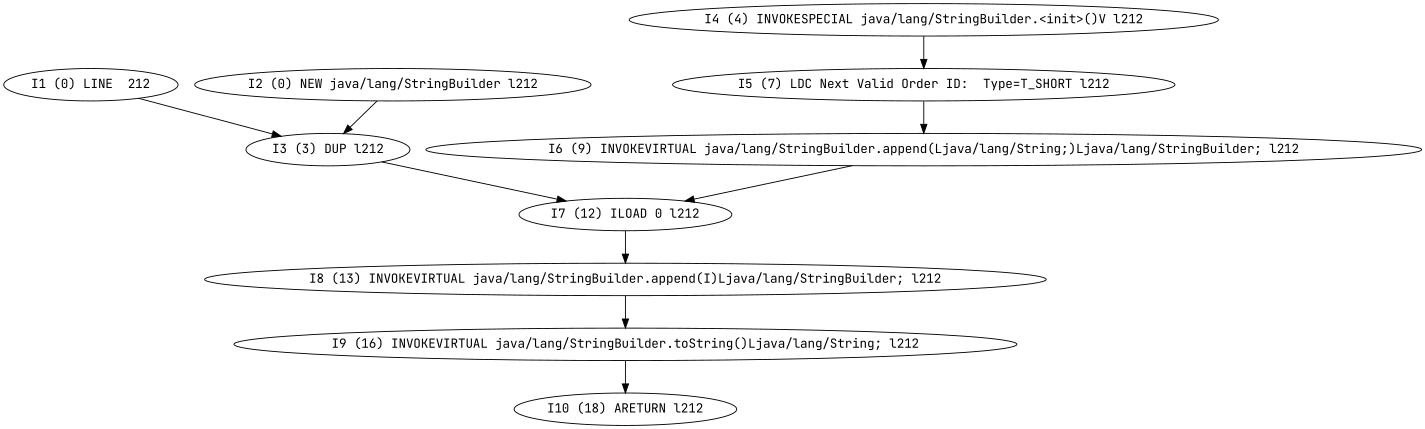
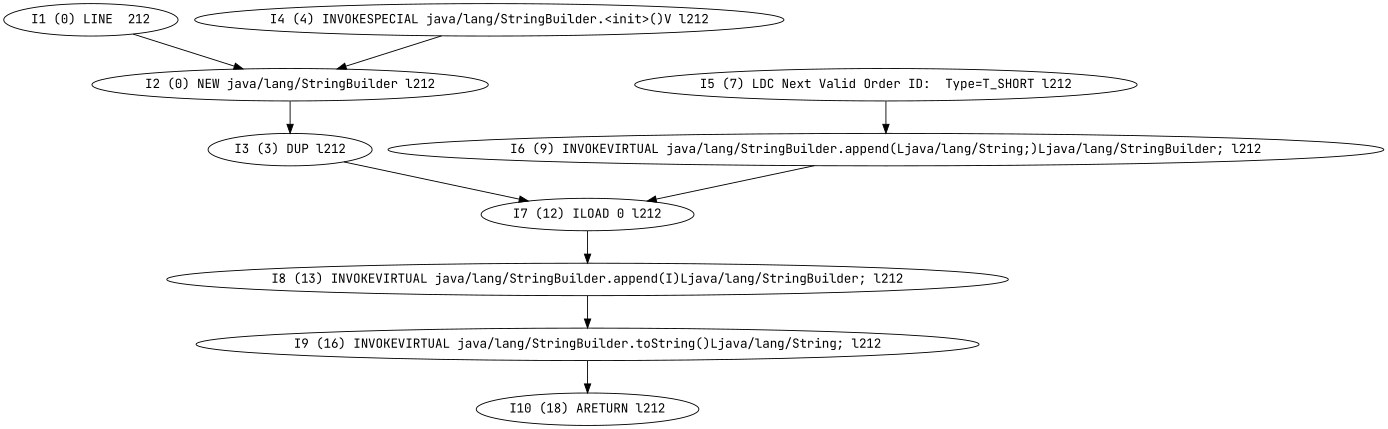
edge "I4 (4) INVOKESPECIAL java/lang/StringBuilder.<init>()V l212" -> "I5 (7) LDC Next Valid Order ID:  Type=T_SHORT l212": now "I4 (4) INVOKESPECIAL java/lang/StringBuilder.<init>()V l212" -> "I2 (0) NEW java/lang/StringBuilder l212"
edge "I1 (0) LINE  212" -> "I3 (3) DUP l212": now "I1 (0) LINE  212" -> "I2 (0) NEW java/lang/StringBuilder l212"
